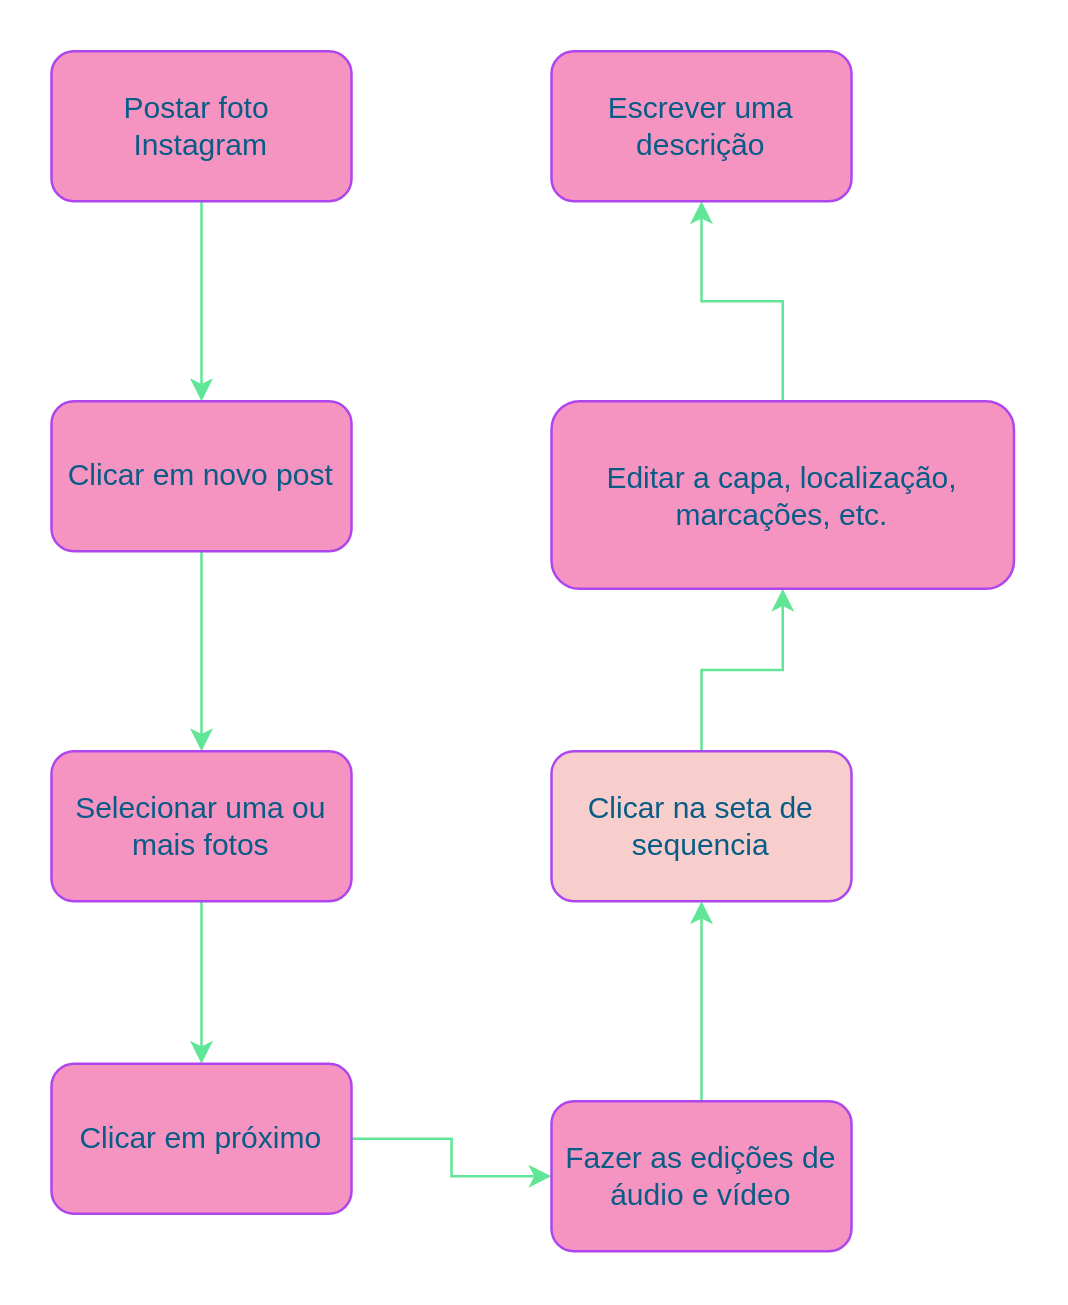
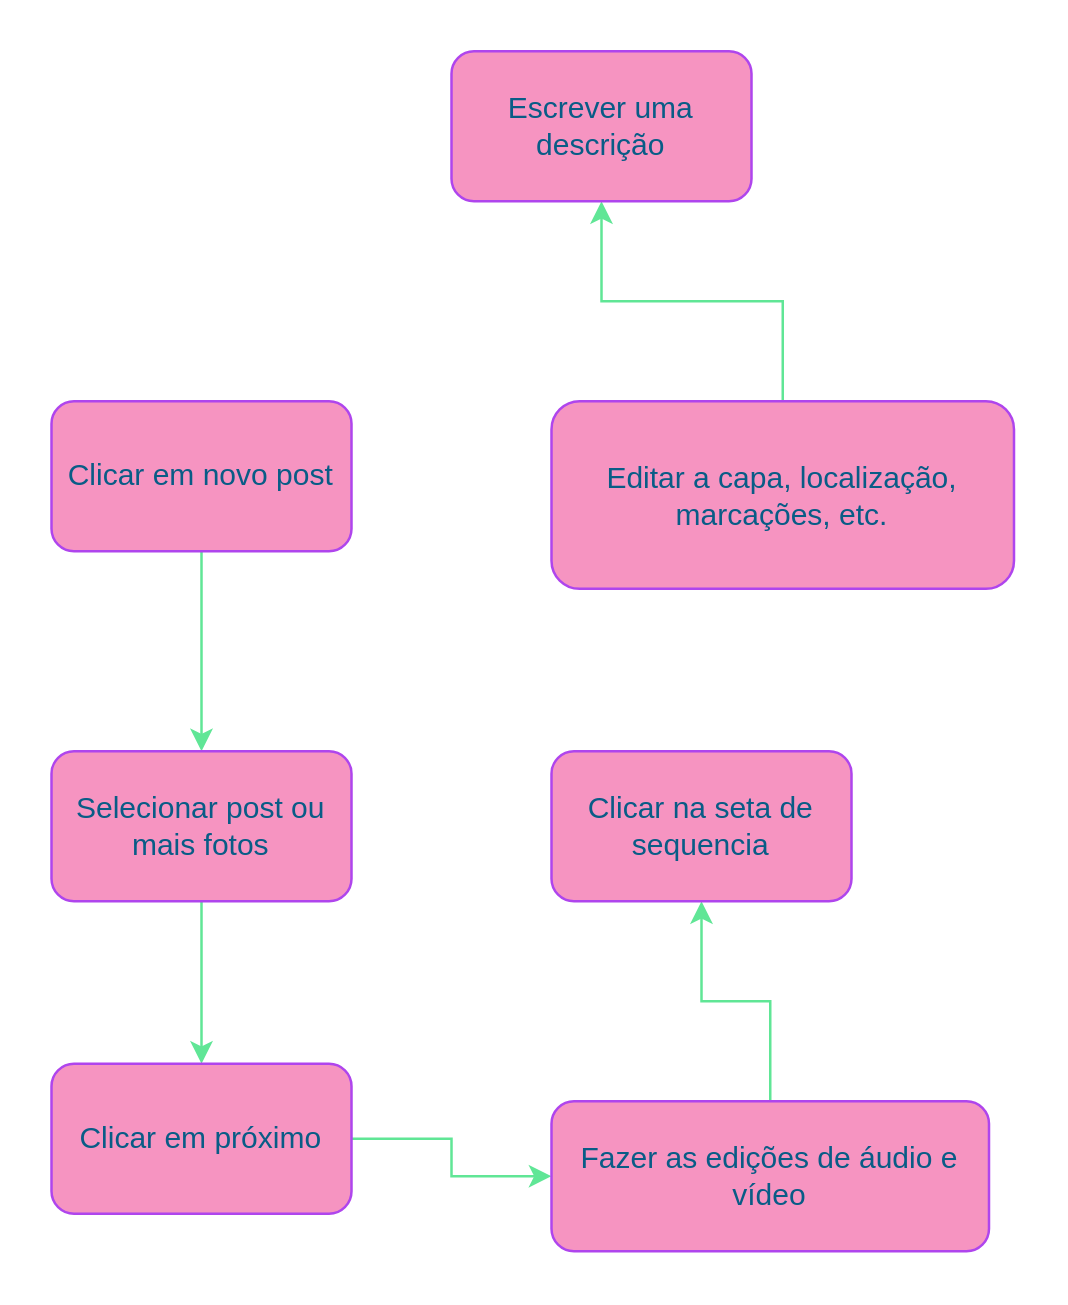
node "Postar foto Instagram": removed
node "Escrever uma descrição": moved (701, 126) -> (601, 126)
edge "Postar foto Instagram" -> "Clicar em novo post": removed
edge "Clicar na seta de sequencia" -> "Editar a capa, localização, marcações, etc.": removed
node "Selecionar uma ou mais fotos": label "Selecionar uma ou mais fotos" -> "Selecionar post ou mais fotos"
node "Clicar na seta de sequencia": fillcolor #f8cecc -> #f694c1
node "Fazer as edições de áudio e vídeo": size 300x150 -> 438x150
